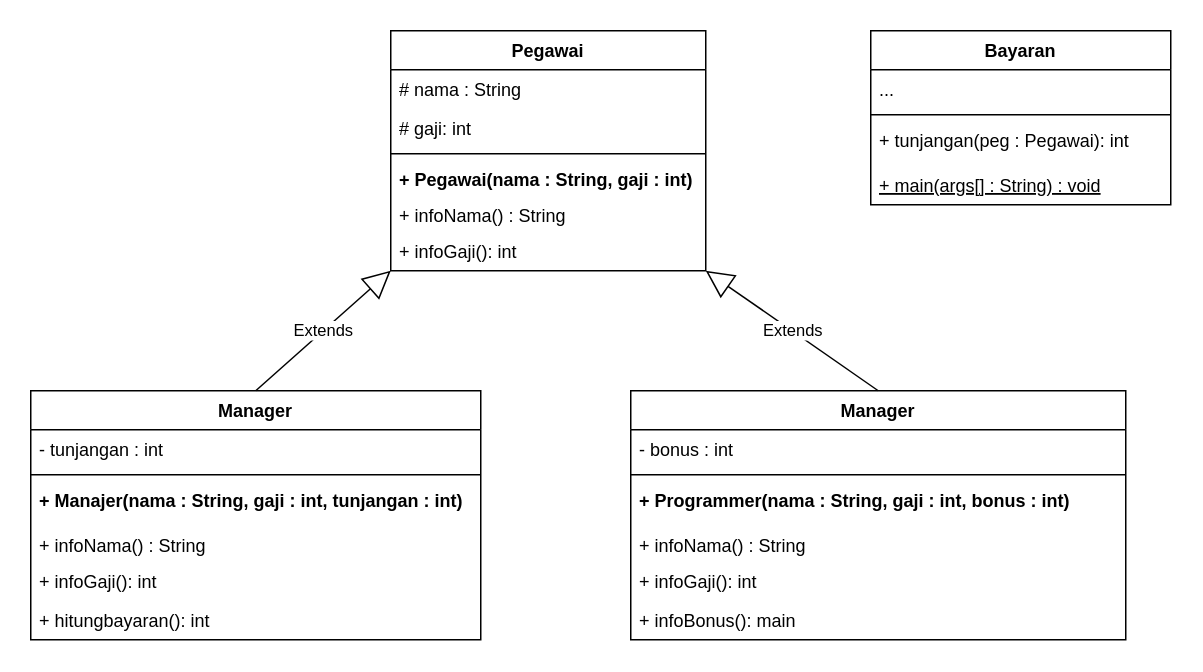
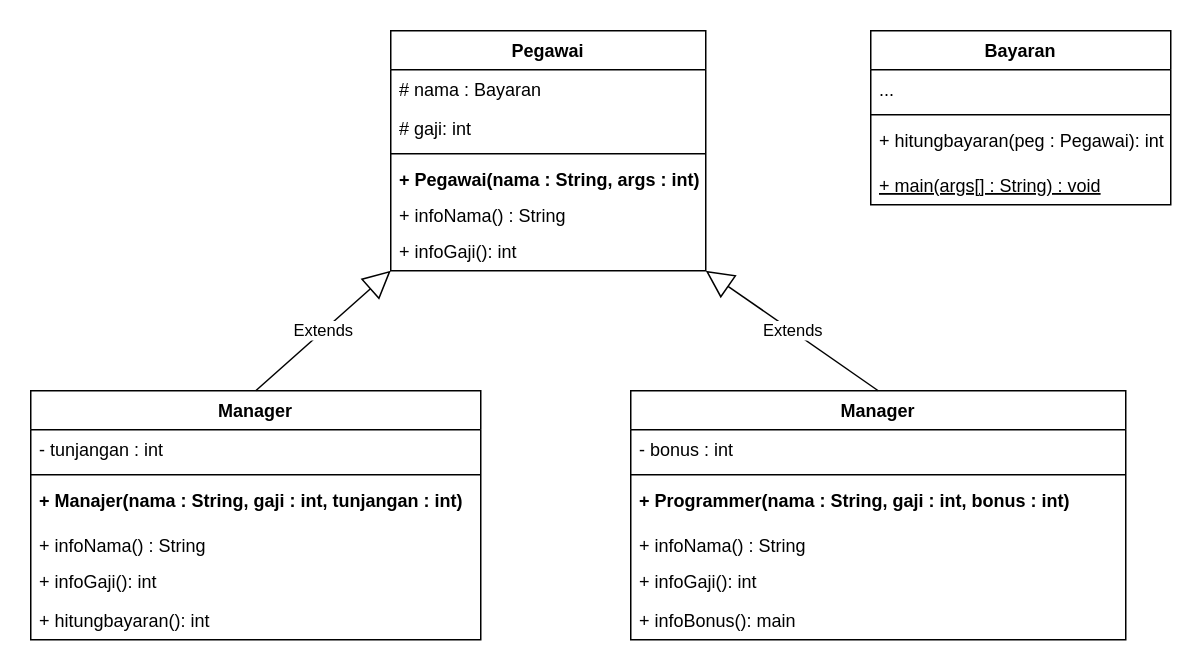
node "# nama : String": label "# nama : String" -> "# nama : Bayaran"
node "+ tunjangan(peg : Pegawai): int": label "+ tunjangan(peg : Pegawai): int" -> "+ hitungbayaran(peg : Pegawai): int"
node "+ Pegawai(nama : String, gaji : int)": label "+ Pegawai(nama : String, gaji : int)" -> "+ Pegawai(nama : String, args : int)"
